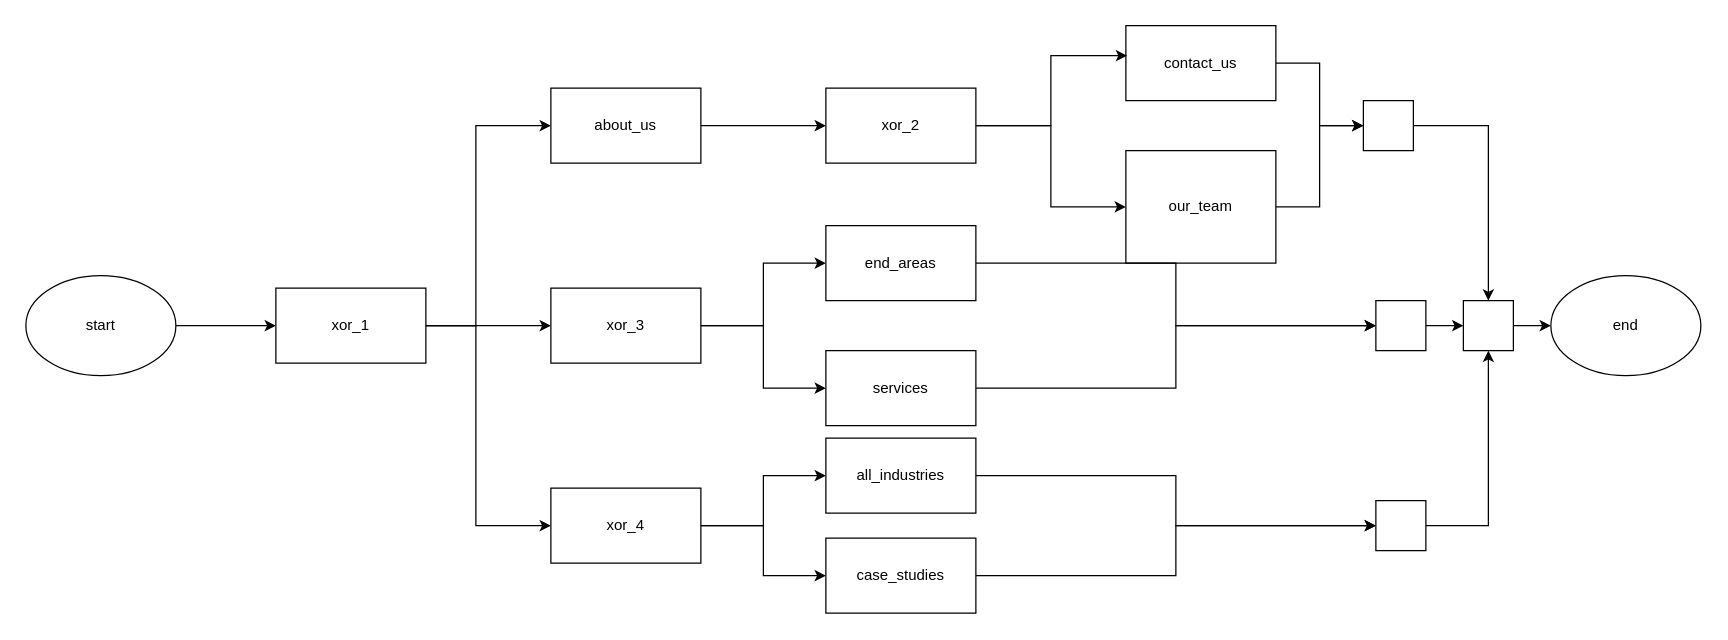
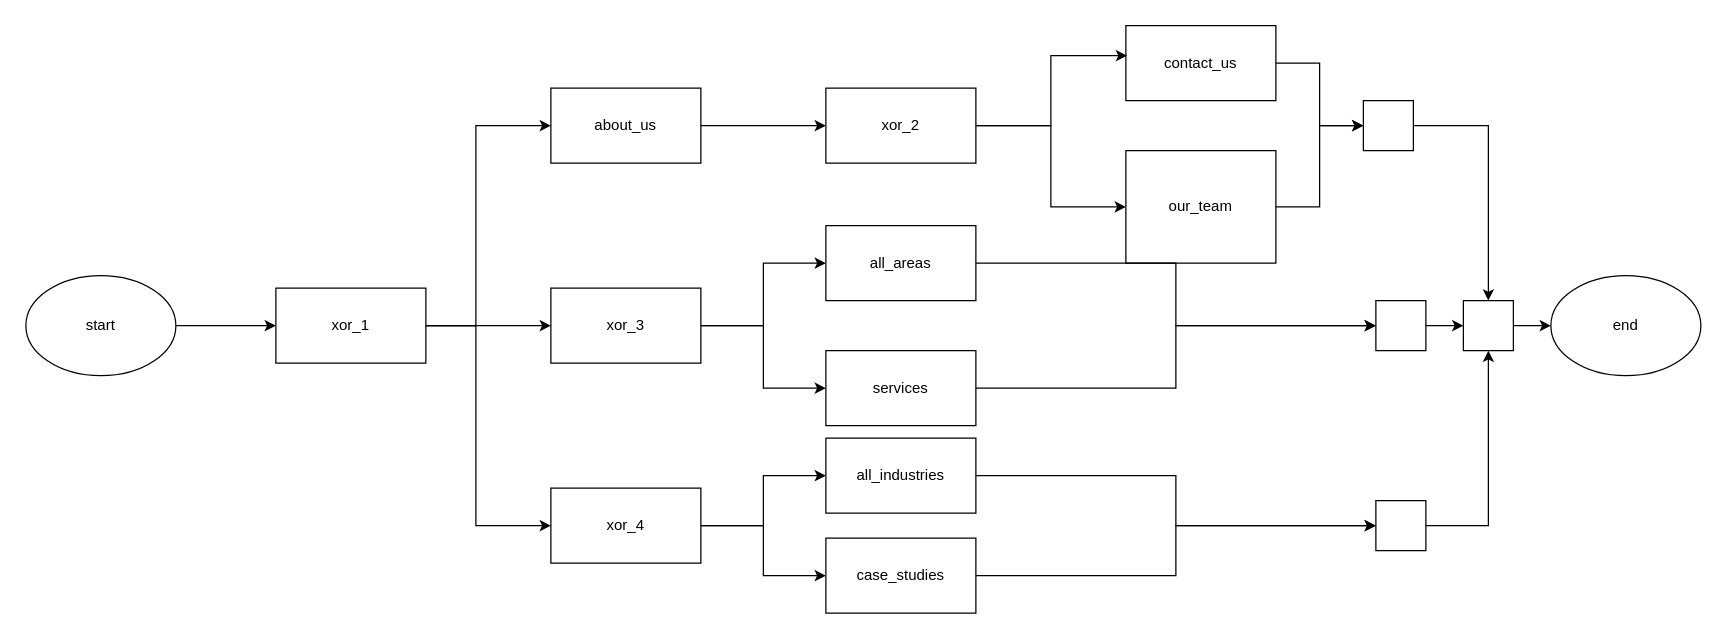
node "end_areas": label "end_areas" -> "all_areas"
